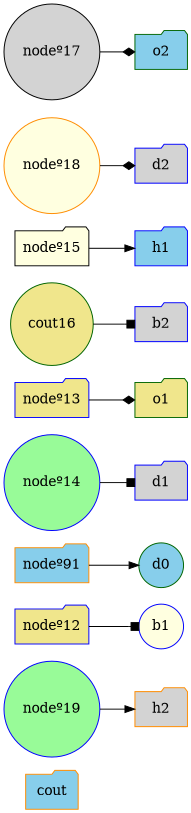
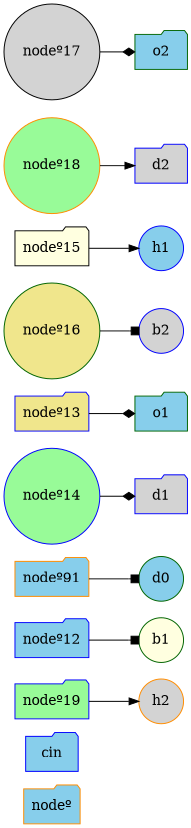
node "nodeº18": fillcolor lightyellow -> palegreen
edge "nodeº18" -> "d2": arrowhead diamond -> normal
node "h1": shape folder -> circle
node "cout16": label "cout16" -> "nodeº16"
node "b2": shape folder -> circle
node "o1": fillcolor khaki -> skyblue
edge "nodeº14" -> "d1": arrowhead box -> diamond
edge "nodeº91" -> "d0": arrowhead normal -> box
node "nodeº12": fillcolor khaki -> skyblue
node "b1": color blue -> darkgreen
node "nodeº19": shape circle -> folder
node "h2": shape folder -> circle
node "cin": added
node "cout": label "cout" -> "nodeº"
